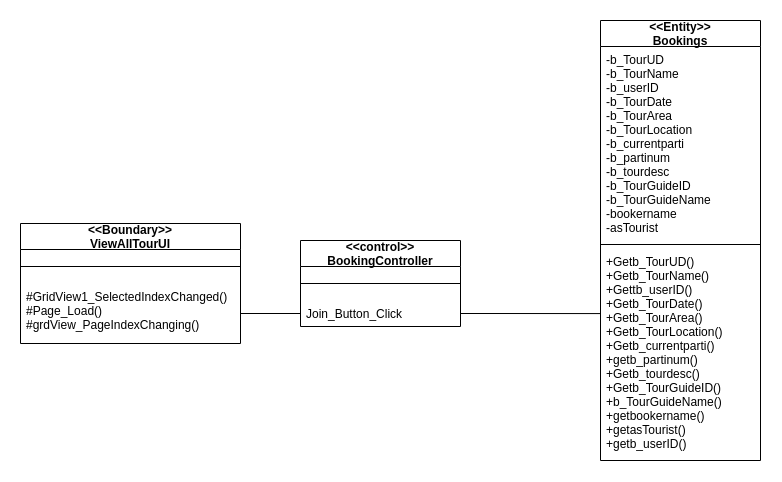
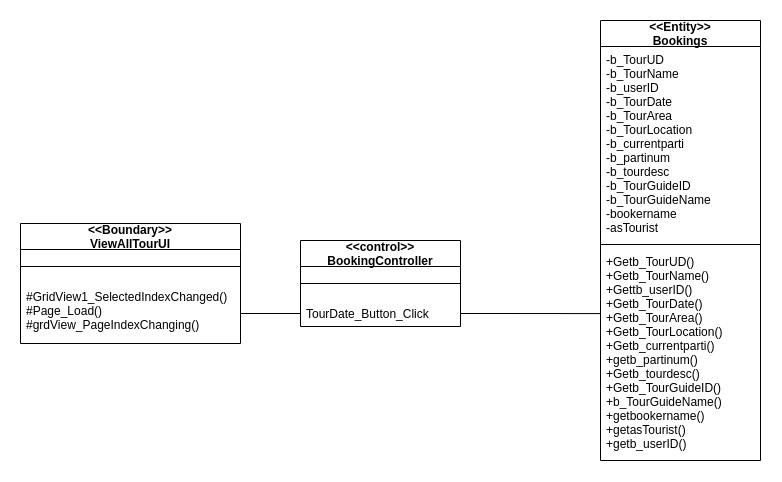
node "Join_Button_Click": label "Join_Button_Click" -> "TourDate_Button_Click"
